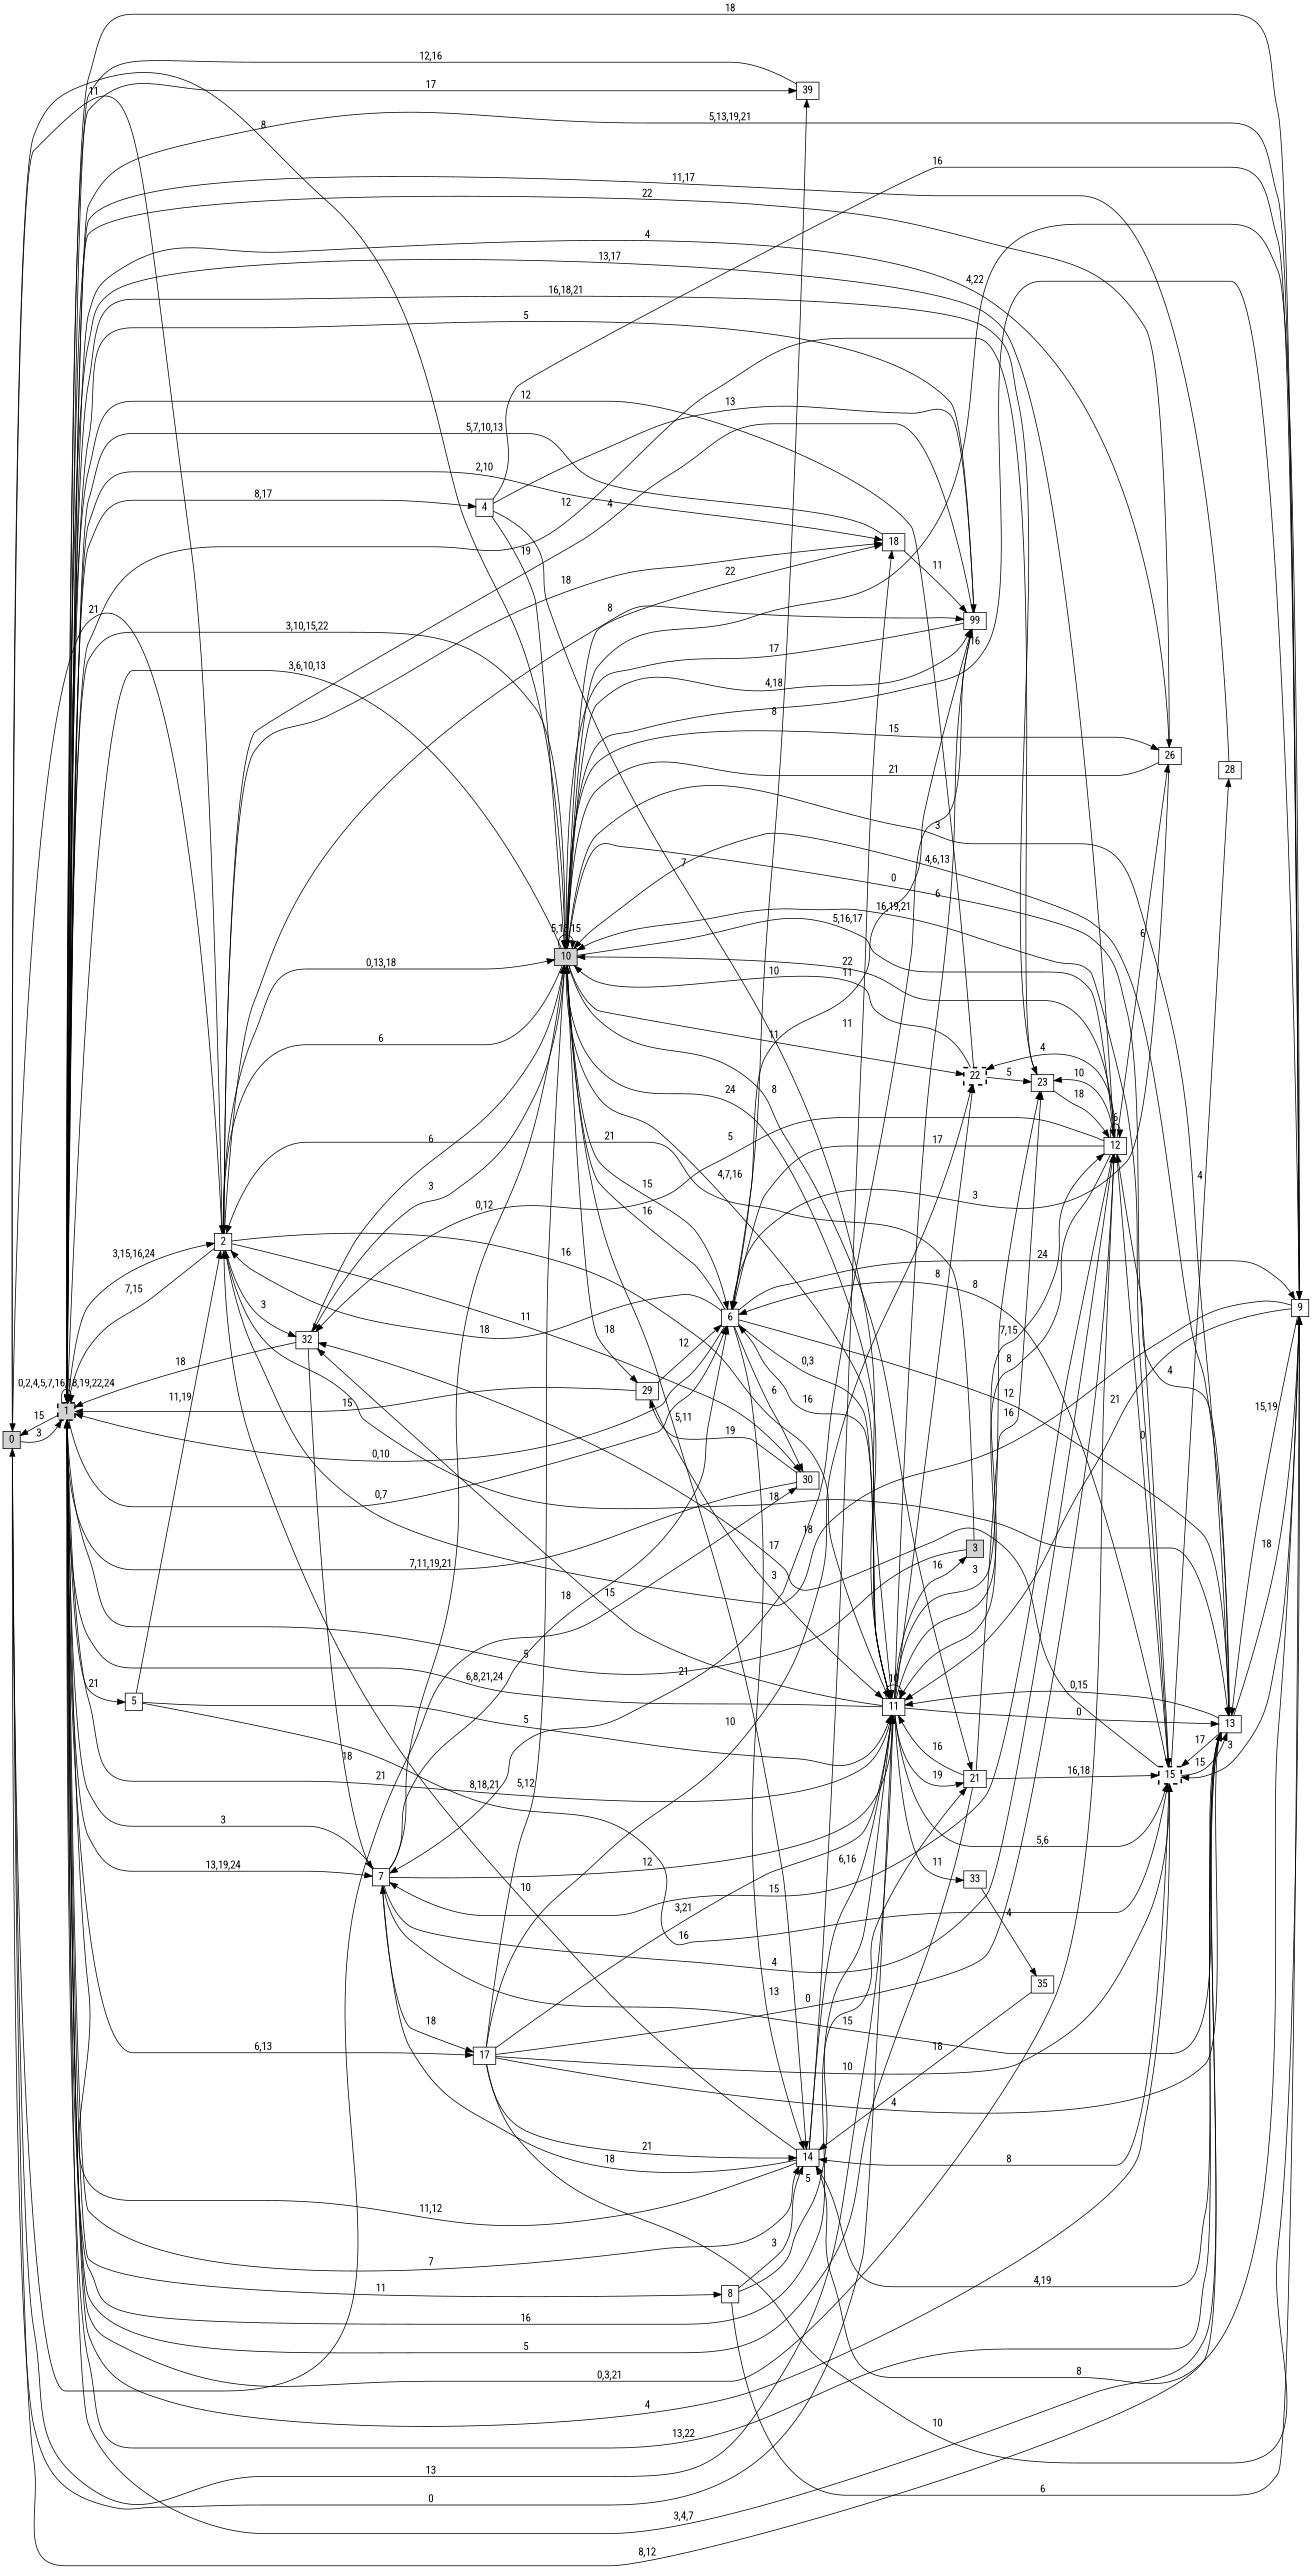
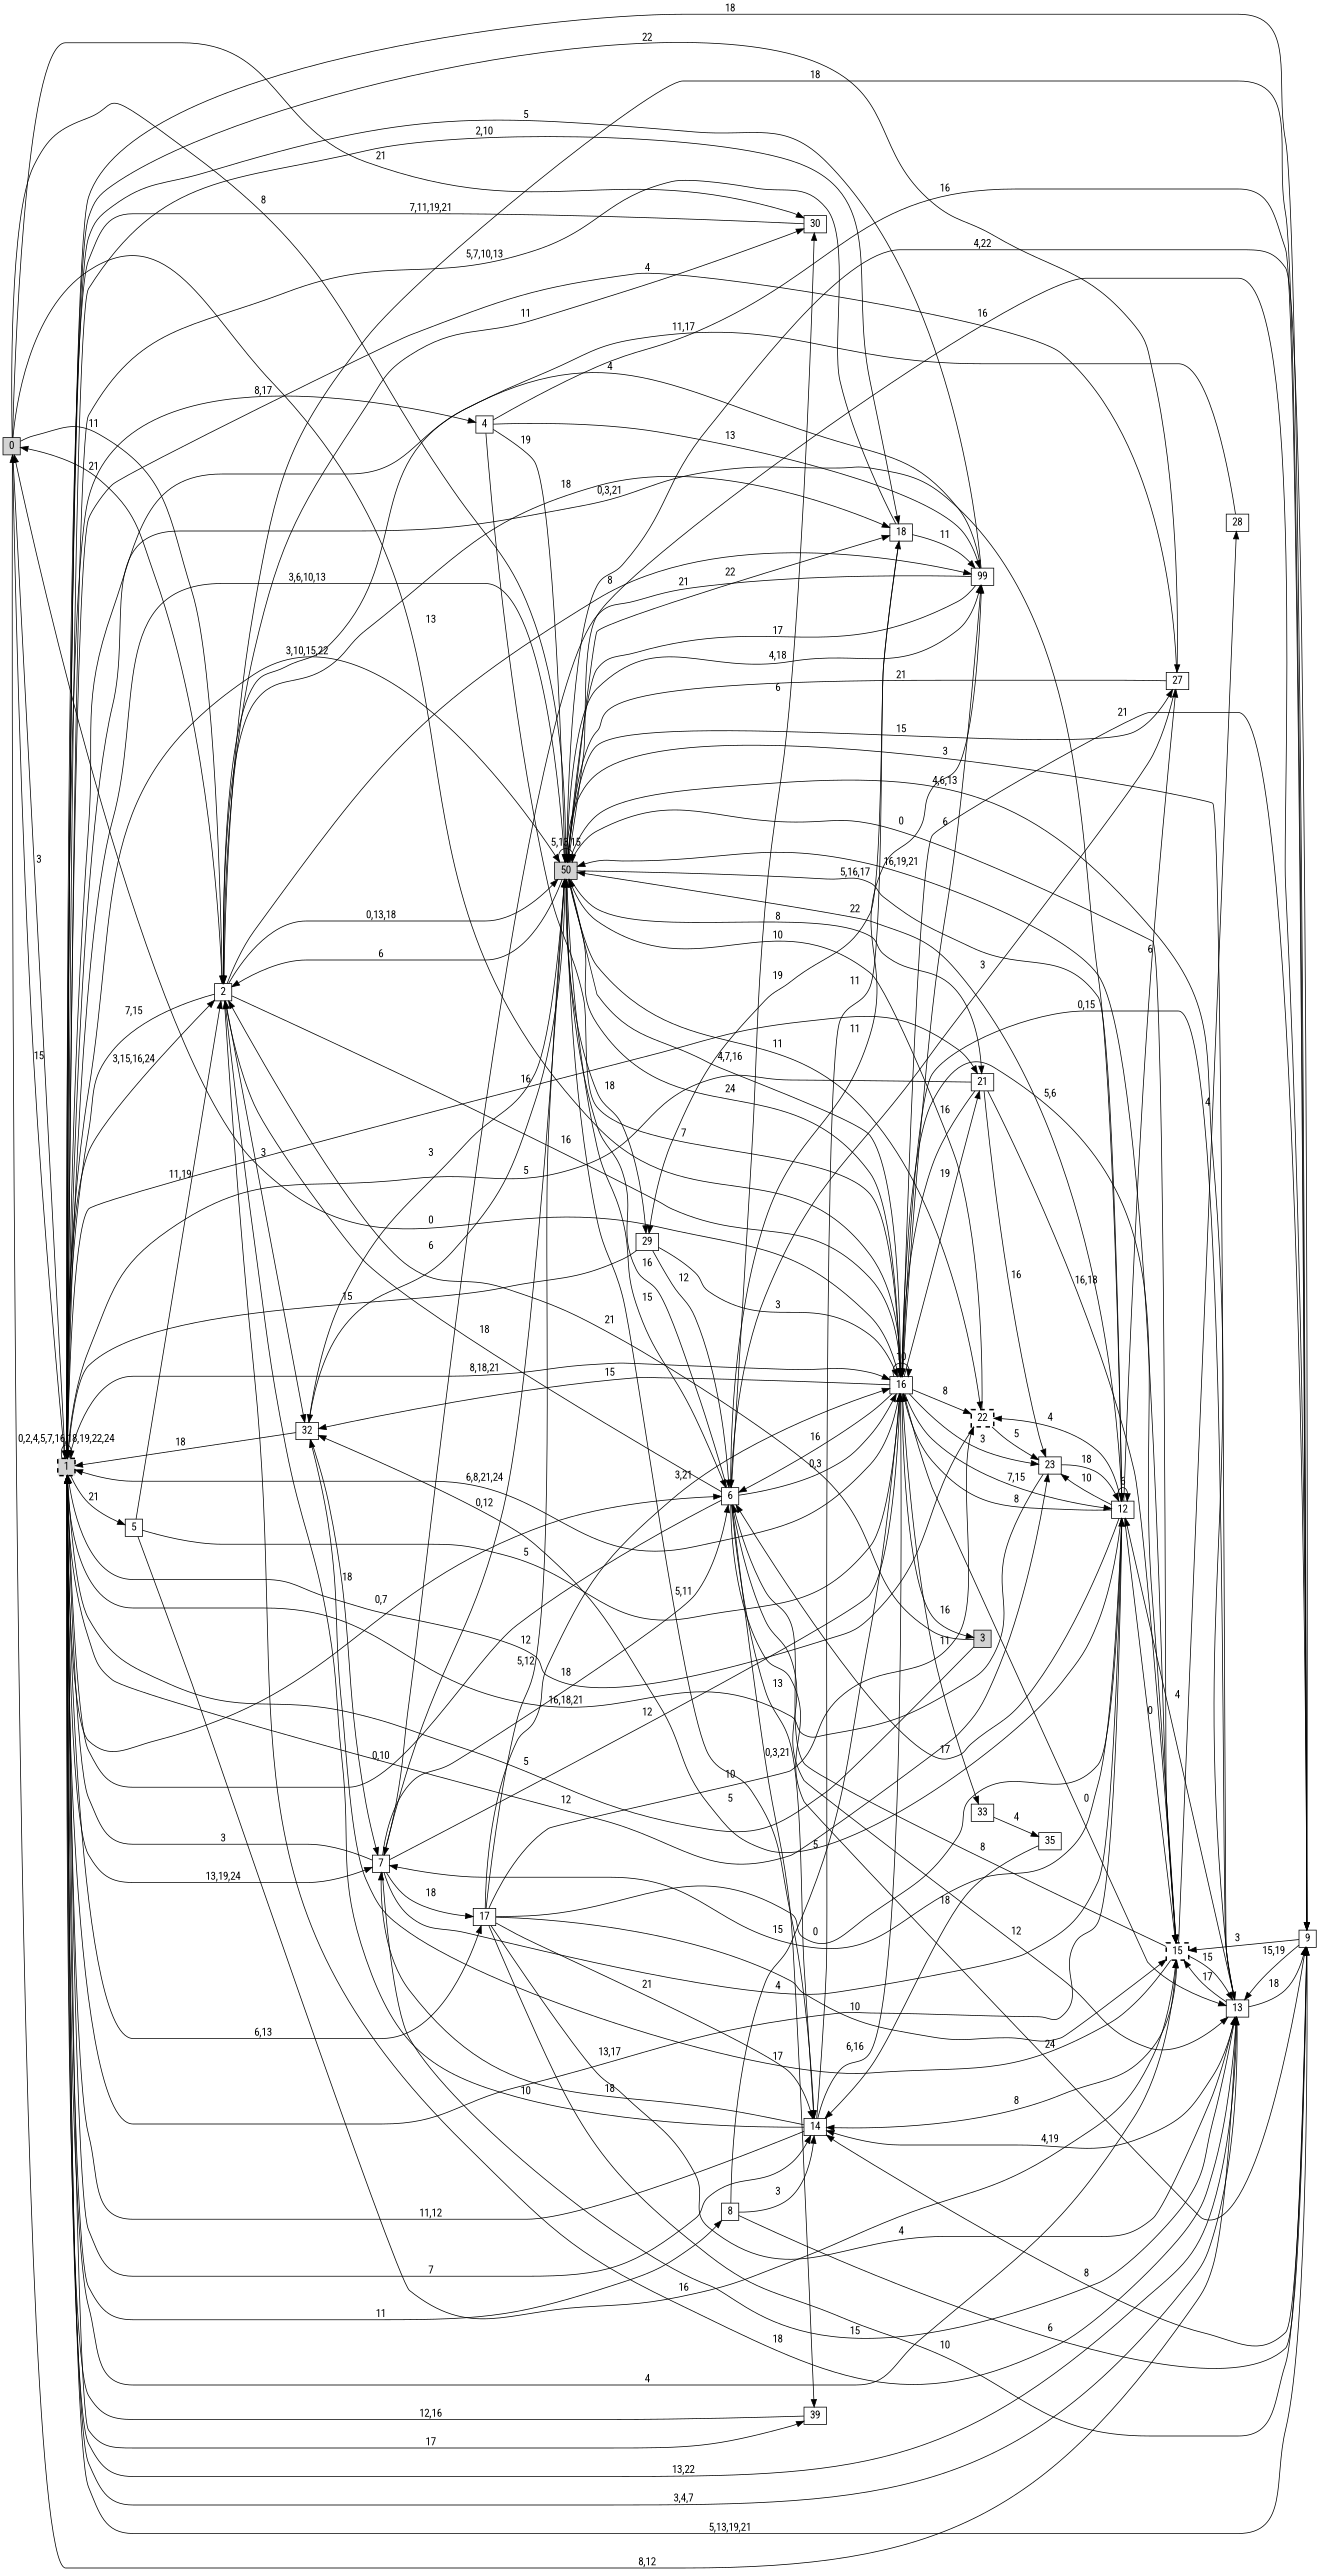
edge "6" -> "39": label "8" -> "0,3,21"
node "26": label "26" -> "27"
node "10": label "10" -> "50"
edge "30" -> "29": now "18" -> "29"
node "11": label "11" -> "16"
